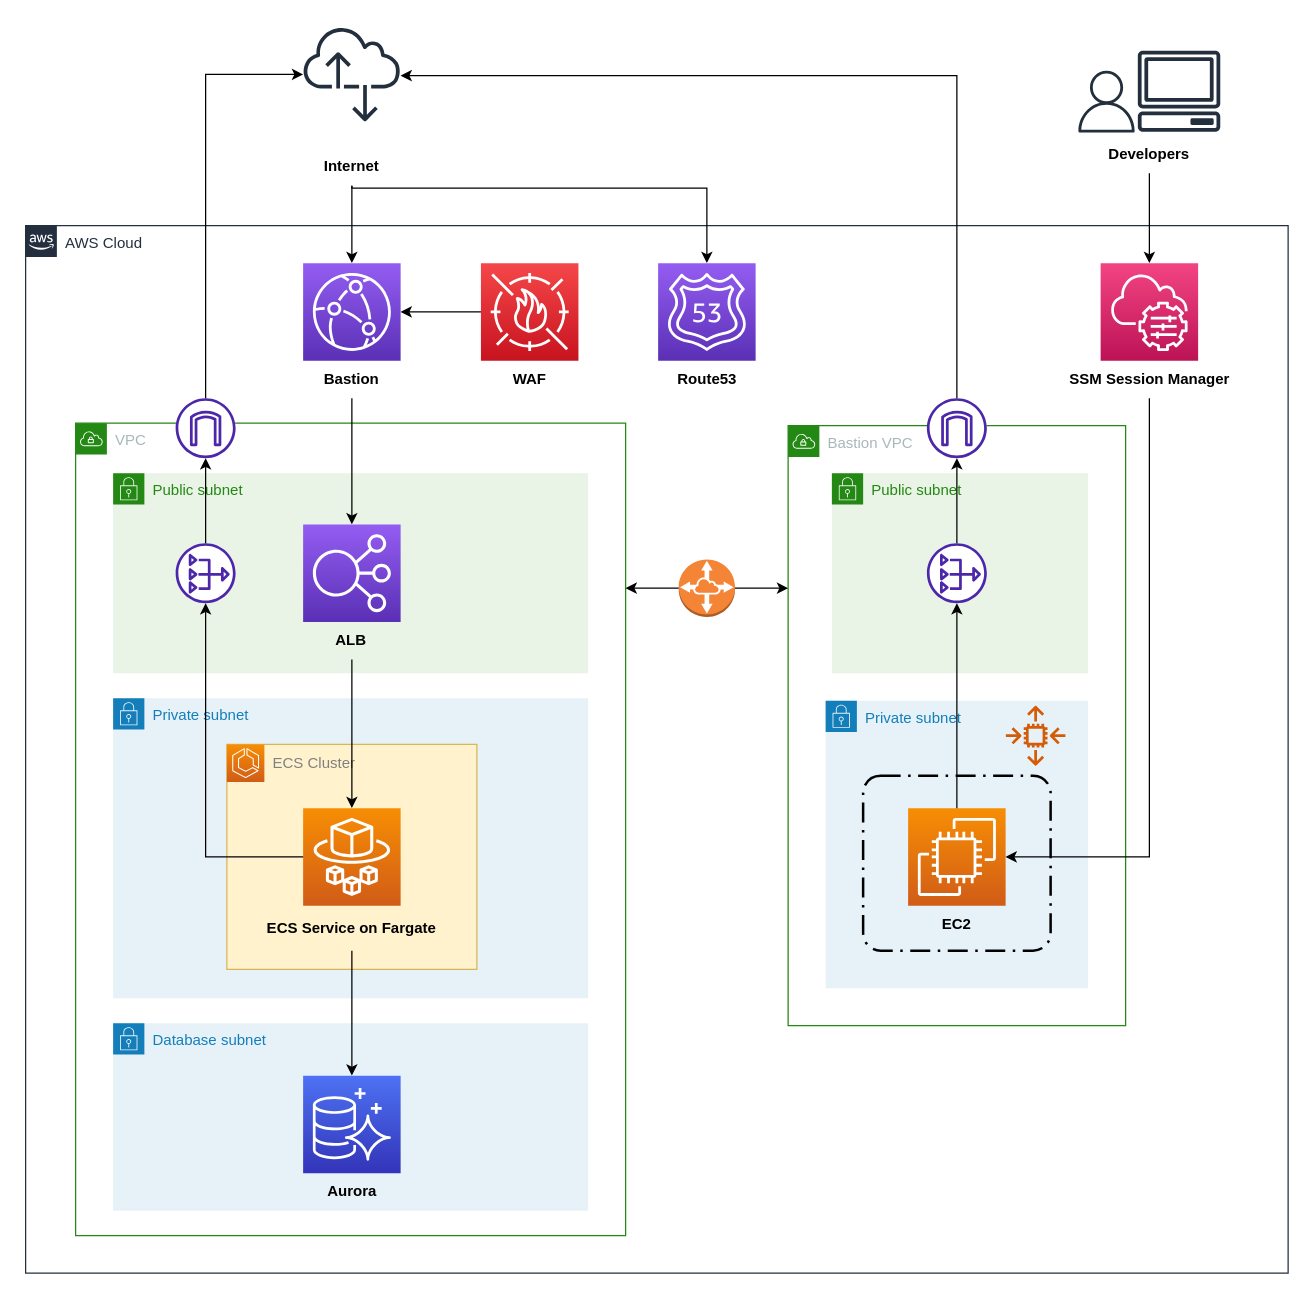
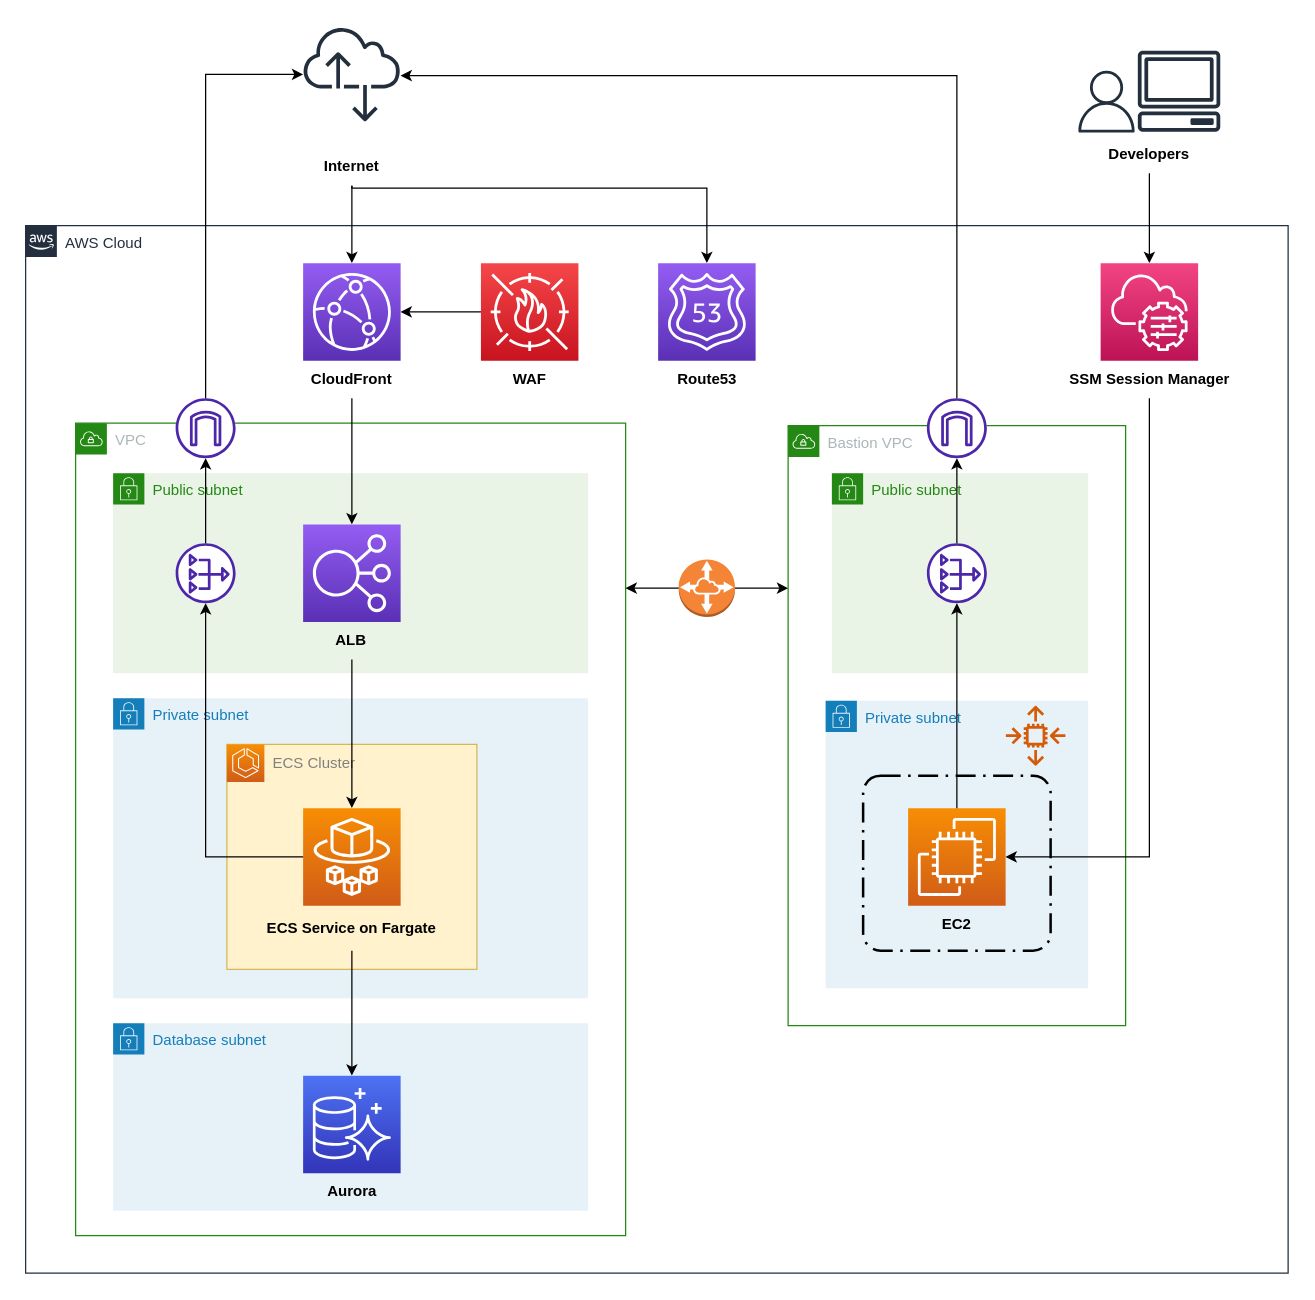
node "Bastion": label "Bastion" -> "CloudFront"
